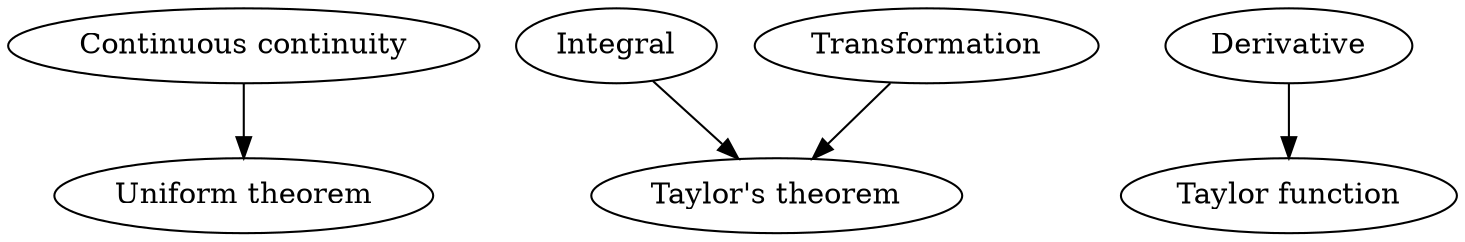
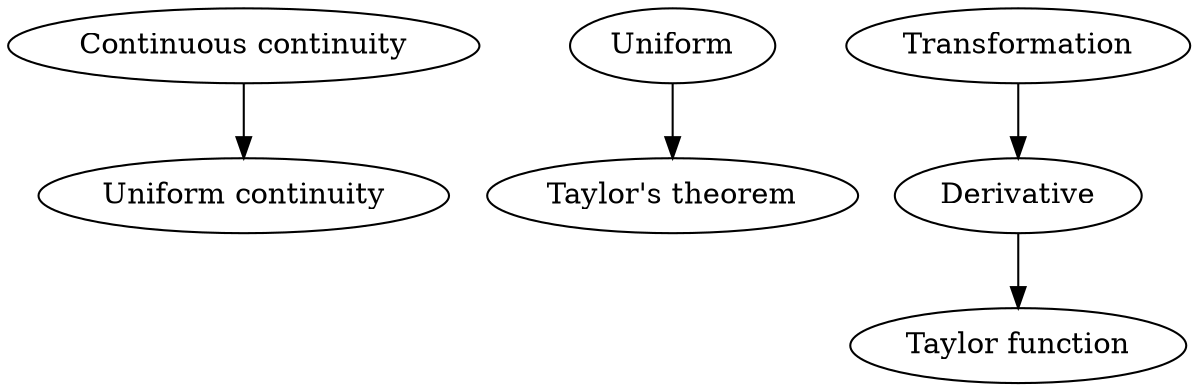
node "Integral": label "Integral" -> "Uniform"
edge "Transformation" -> "Taylor's theorem": now "Transformation" -> "Derivative"
node "Uniform theorem": label "Uniform theorem" -> "Uniform continuity"
